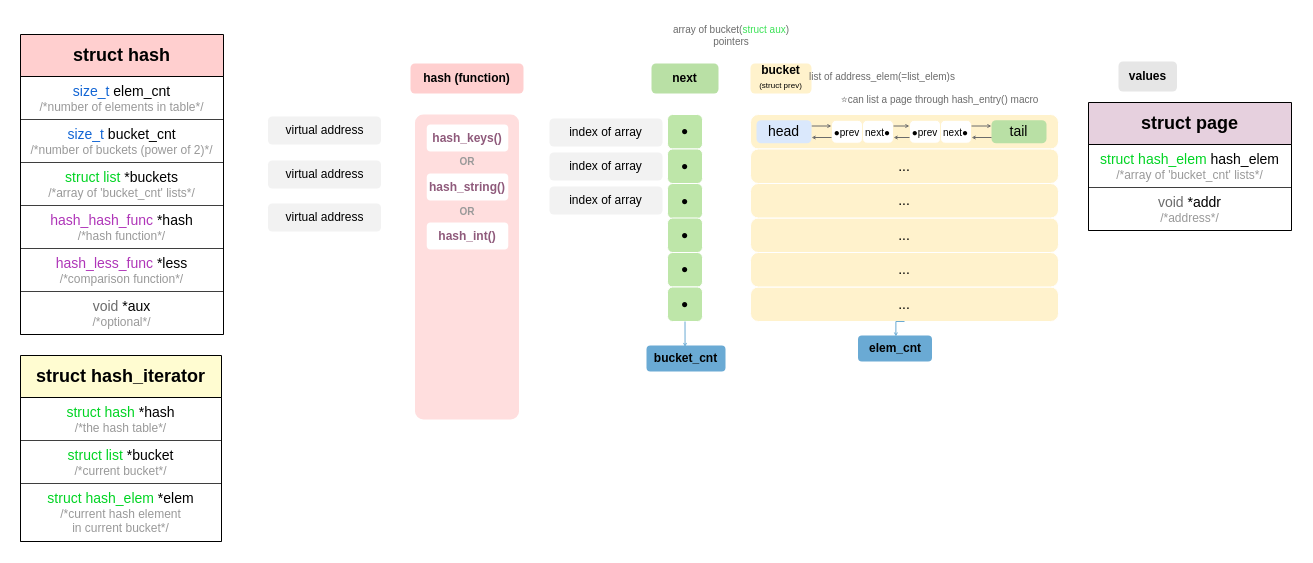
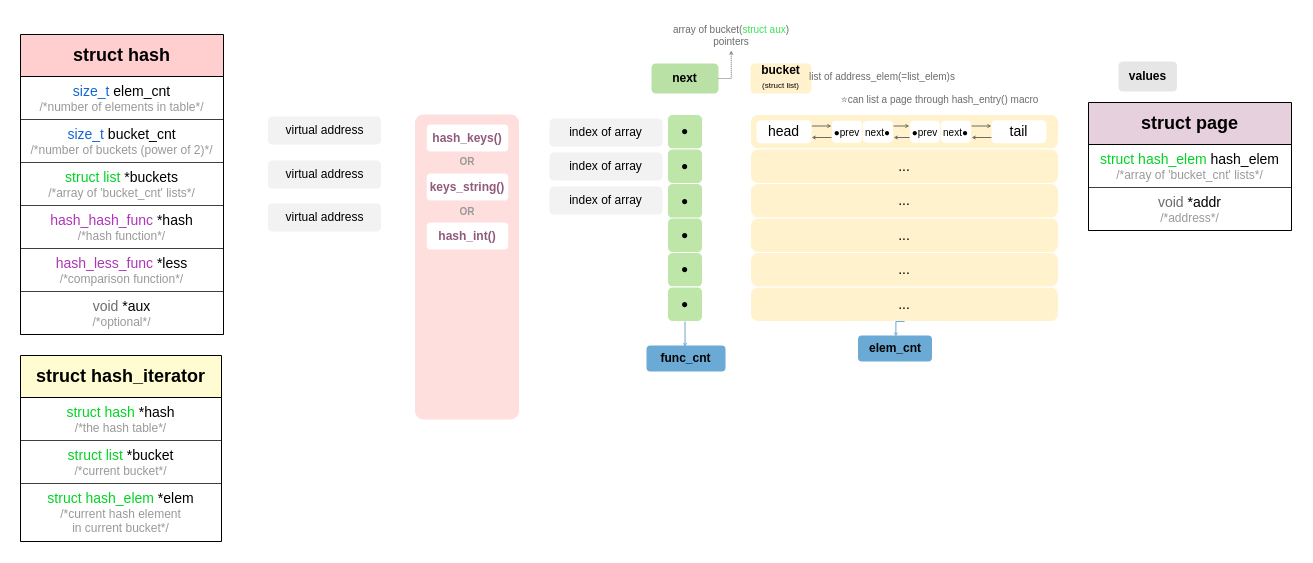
node "bucket (struct prev)": label "bucket (struct prev)" -> "bucket (struct list)"
edge "next" -> "array of bucket(struct aux) pointers": added
node "hash (function)": removed
node "head": fillcolor #dae8fc -> #ffffff
node "tail": fillcolor #b9e0a5 -> #ffffff
node "hash_string()": label "hash_string()" -> "keys_string()"
node "bucket_cnt": label "bucket_cnt" -> "func_cnt"
